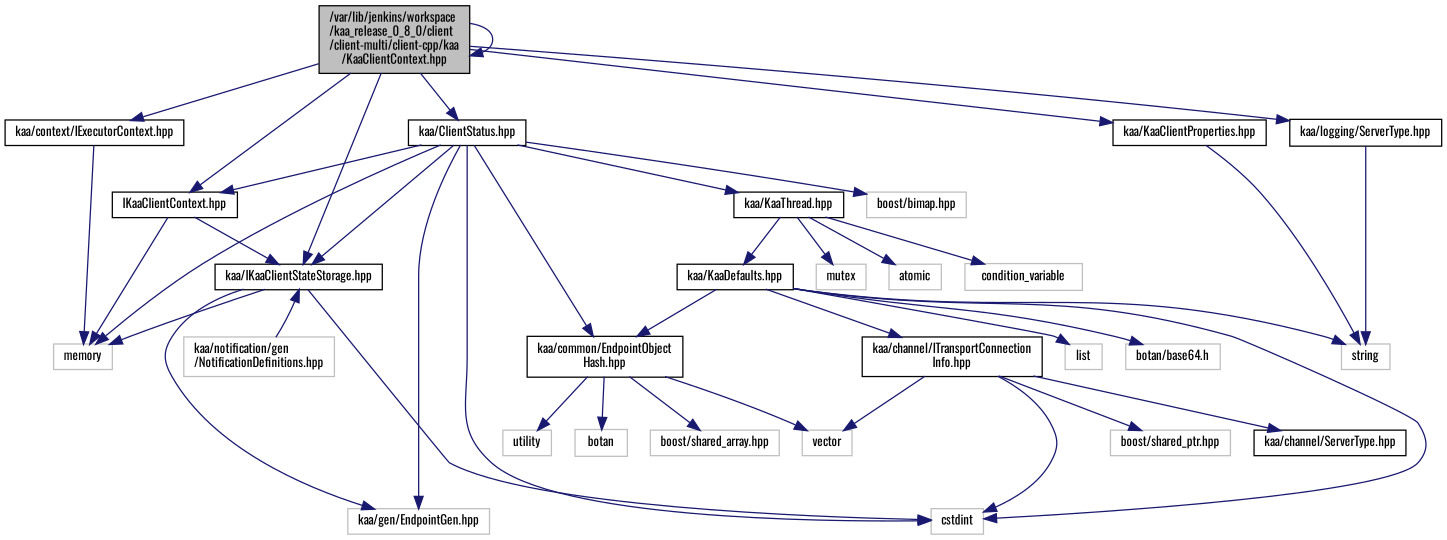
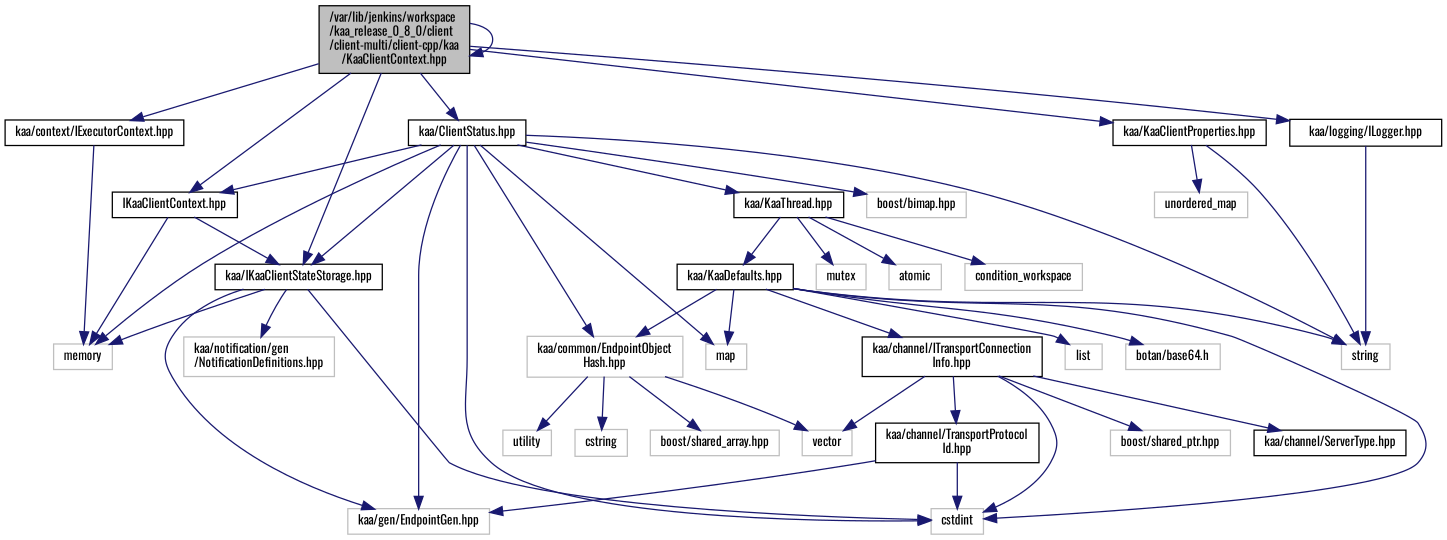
node "kaa/logging/ServerType.hpp": label "kaa/logging/ServerType.hpp" -> "kaa/logging/ILogger.hpp"
edge "kaa/ClientStatus.hpp" -> "string": added
node "unordered_map": added
node "condition_variable": label "condition_variable" -> "condition_workspace"
edge "kaa/notification/gen /NotificationDefinitions.hpp" -> "kaa/IKaaClientStateStorage.hpp": reversed
node "kaa/common/EndpointObject Hash.hpp": color black -> grey75
node "map": added
node "botan": label "botan" -> "cstring"
node "kaa/channel/TransportProtocol Id.hpp": added
